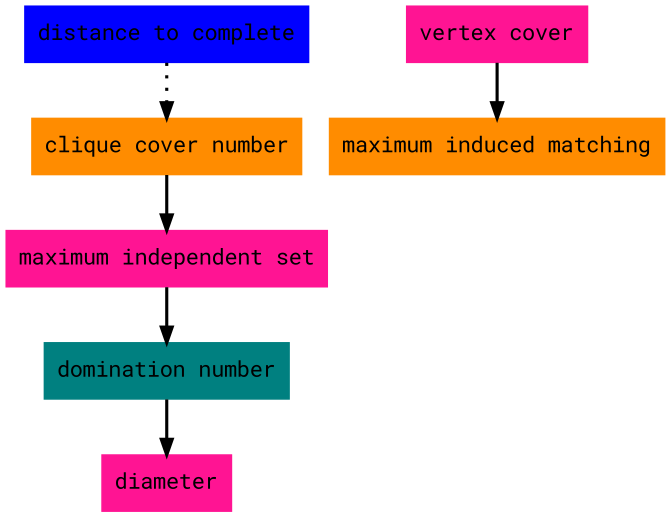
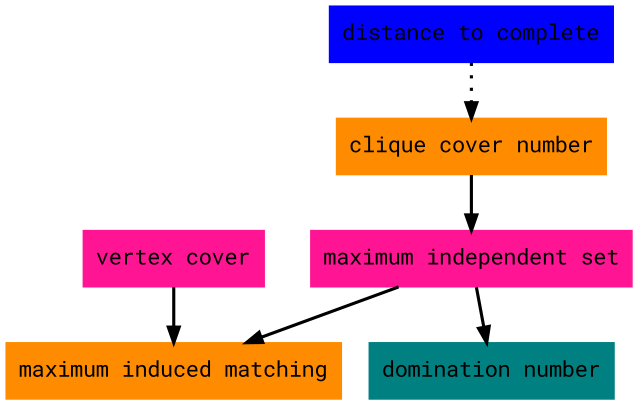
edge "maximum independent set" -> "maximum induced matching": added
node "diameter": removed
